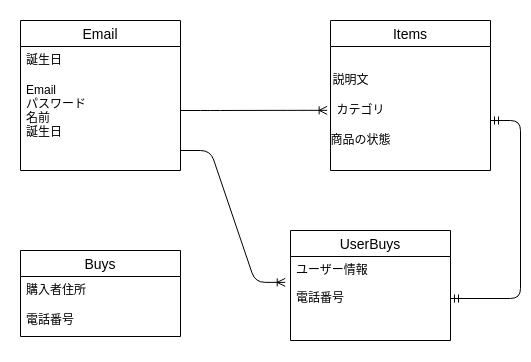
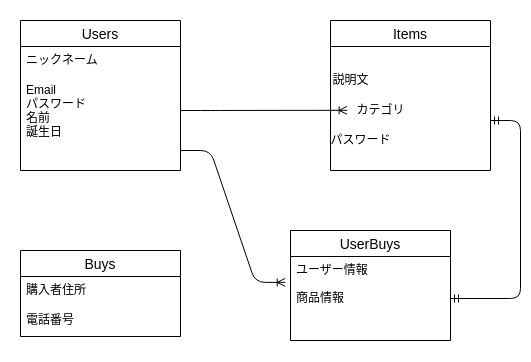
node "Email": label "Email" -> "Users"
node "誕生日": label "誕生日" -> "ニックネーム"
node "カテゴリ": moved (361, 111) -> (381, 111)
node "商品の状態": label "商品の状態" -> "パスワード"
node "ユーザー情報 電話番号": label "ユーザー情報 電話番号" -> "ユーザー情報 商品情報"
